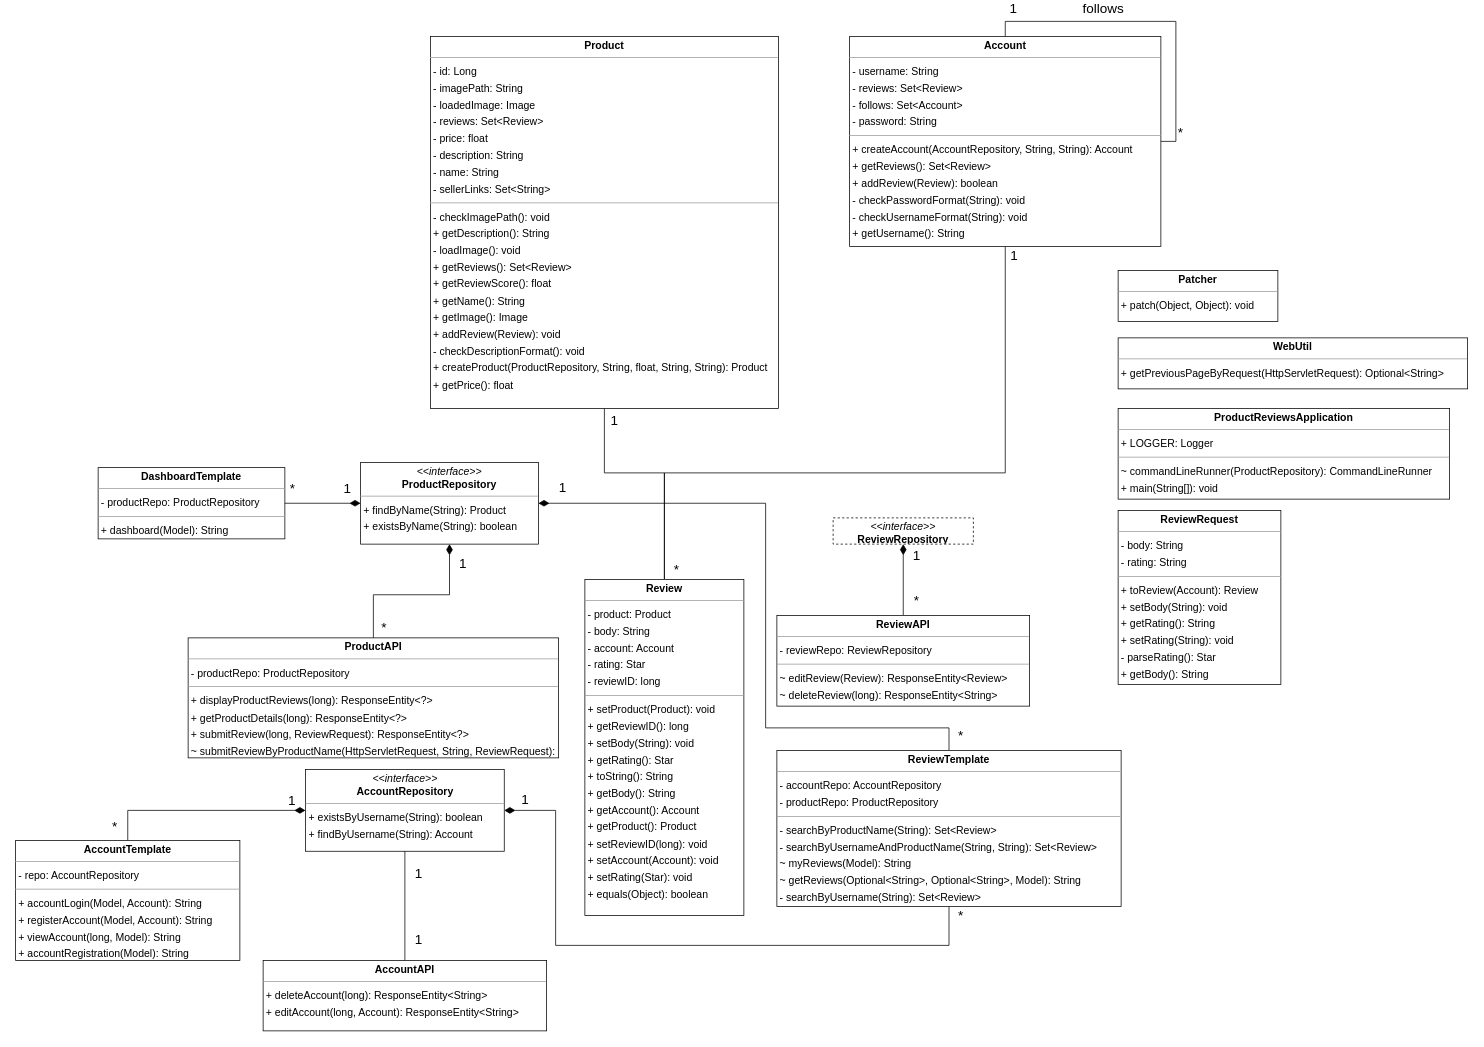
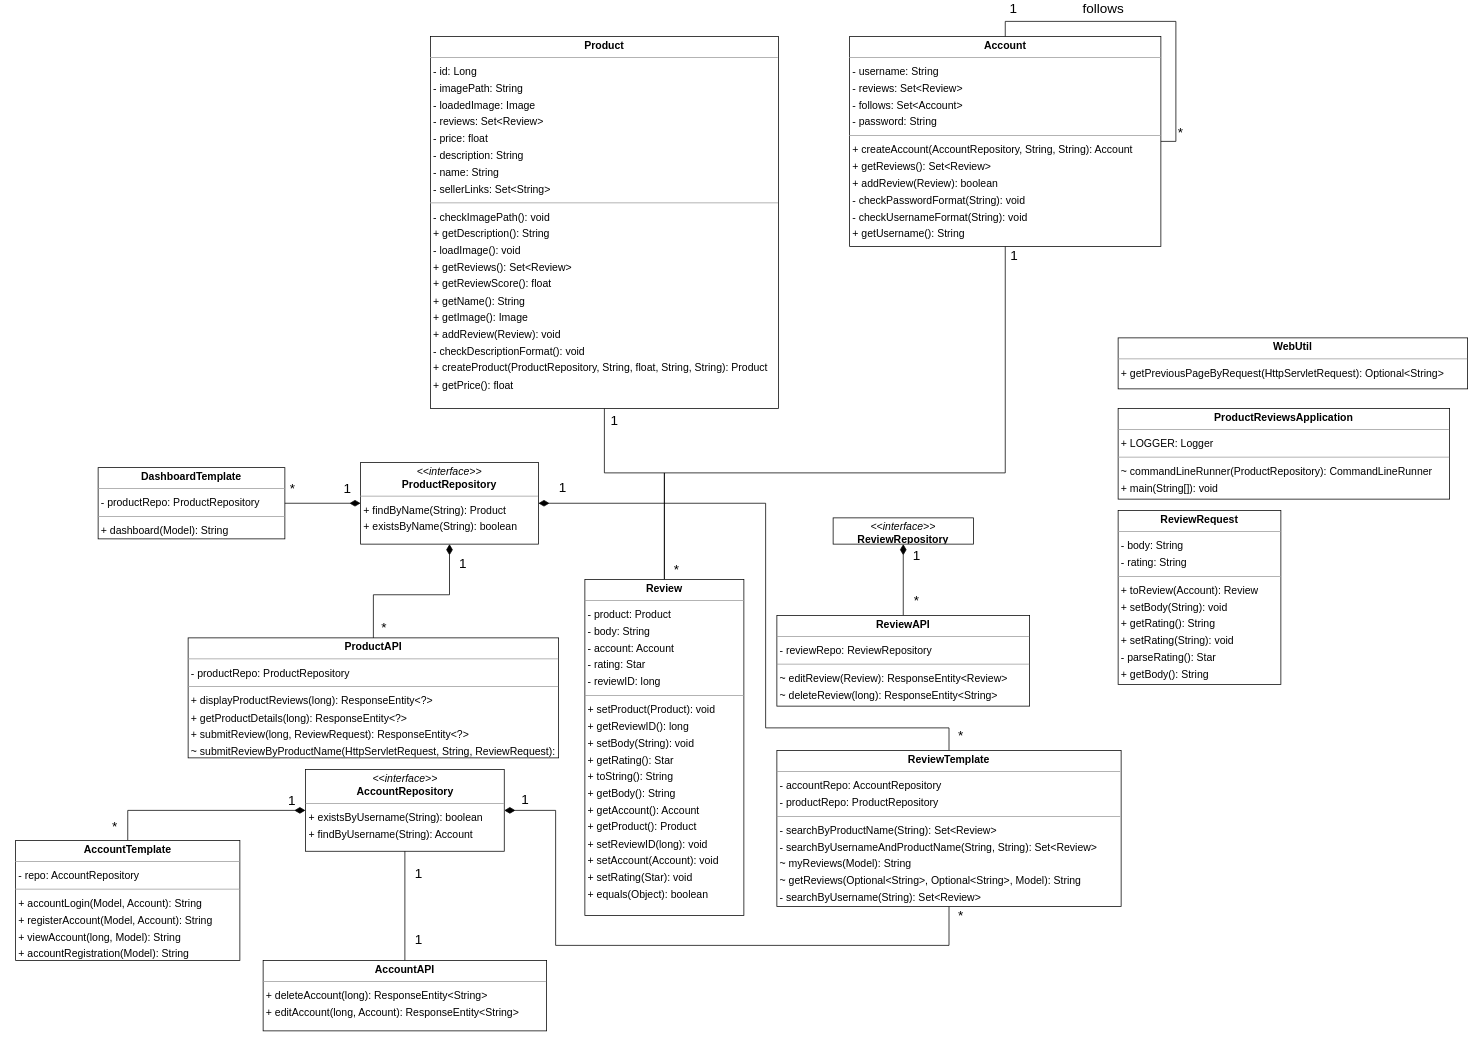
node "Patcher + patch(Object, Object): void": removed
node "<<interface>> ReviewRepository": style dashed -> solid
